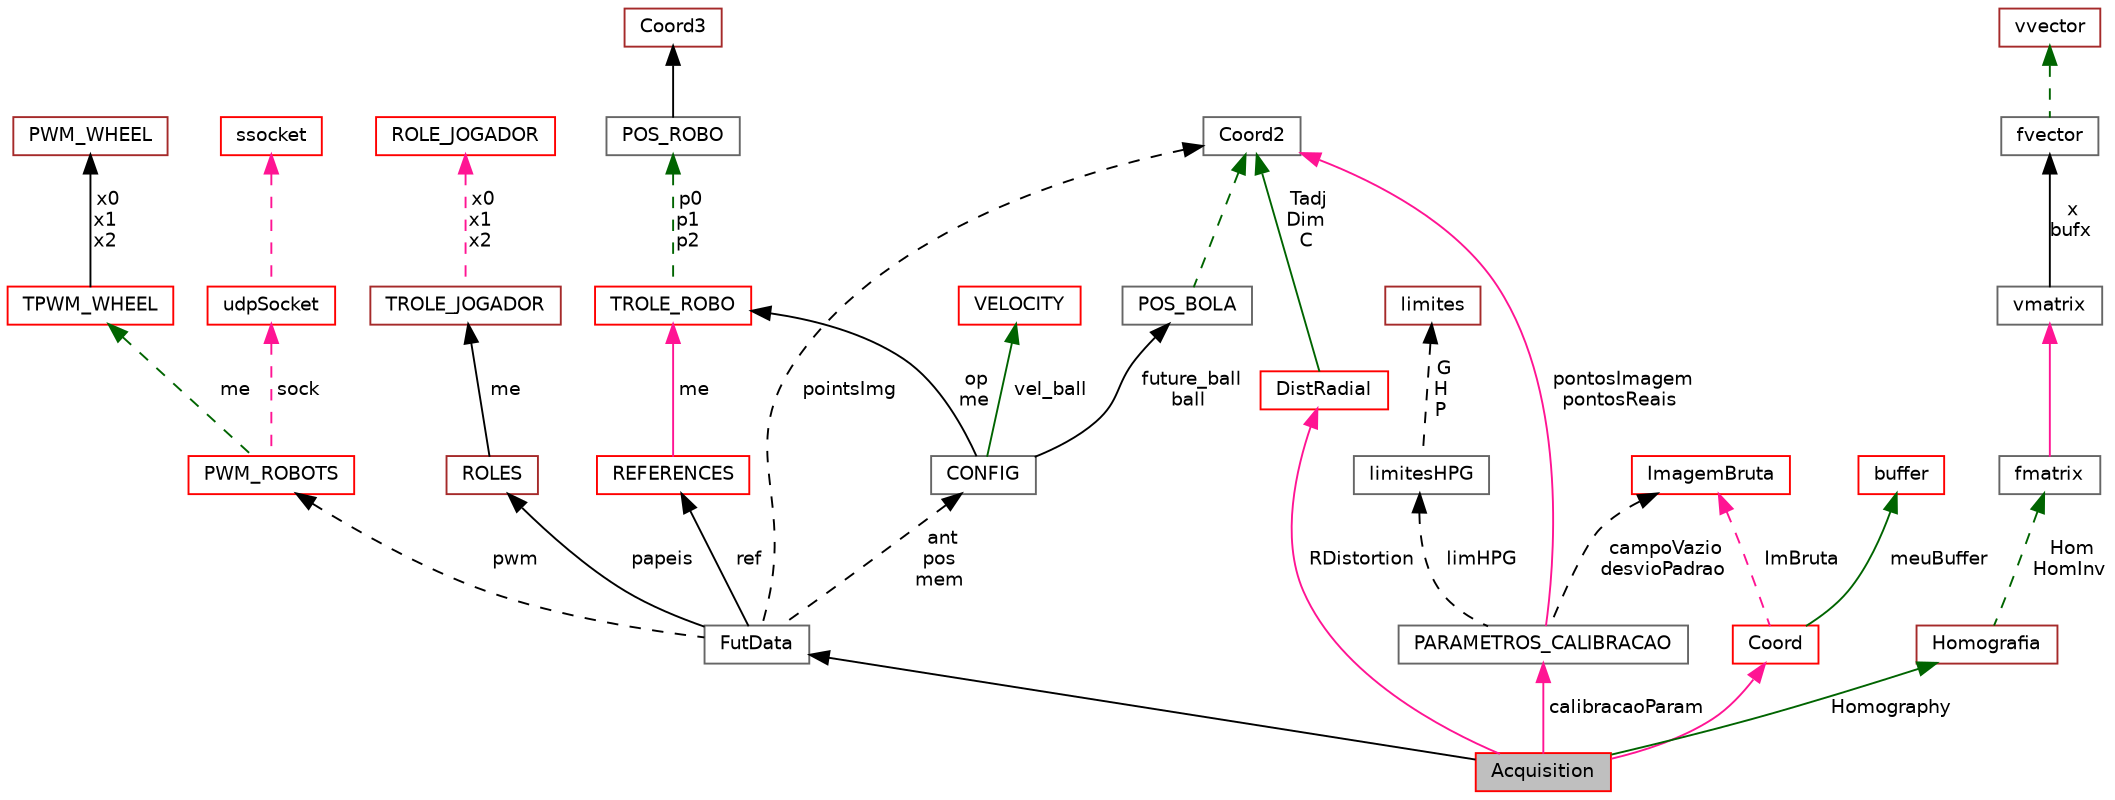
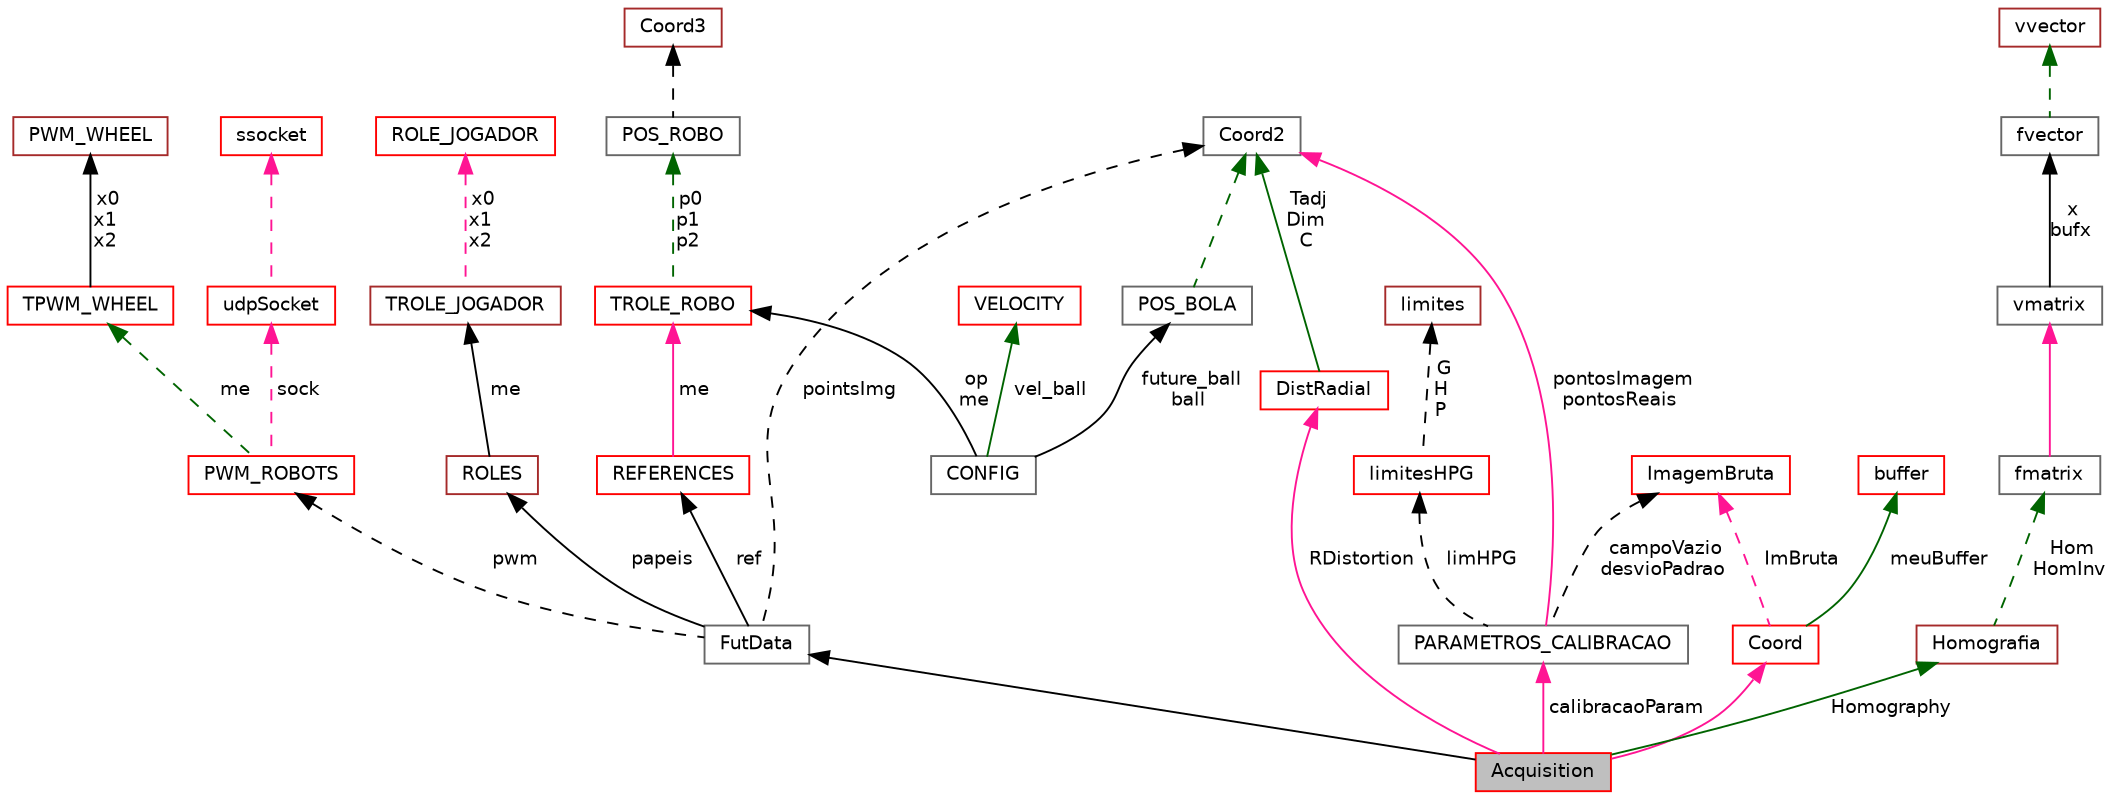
edge "POS_ROBO" -> "Coord3": style solid -> dashed
node "limitesHPG": color gray40 -> red
edge "FutData" -> "CONFIG": removed, label "ant pos mem"
